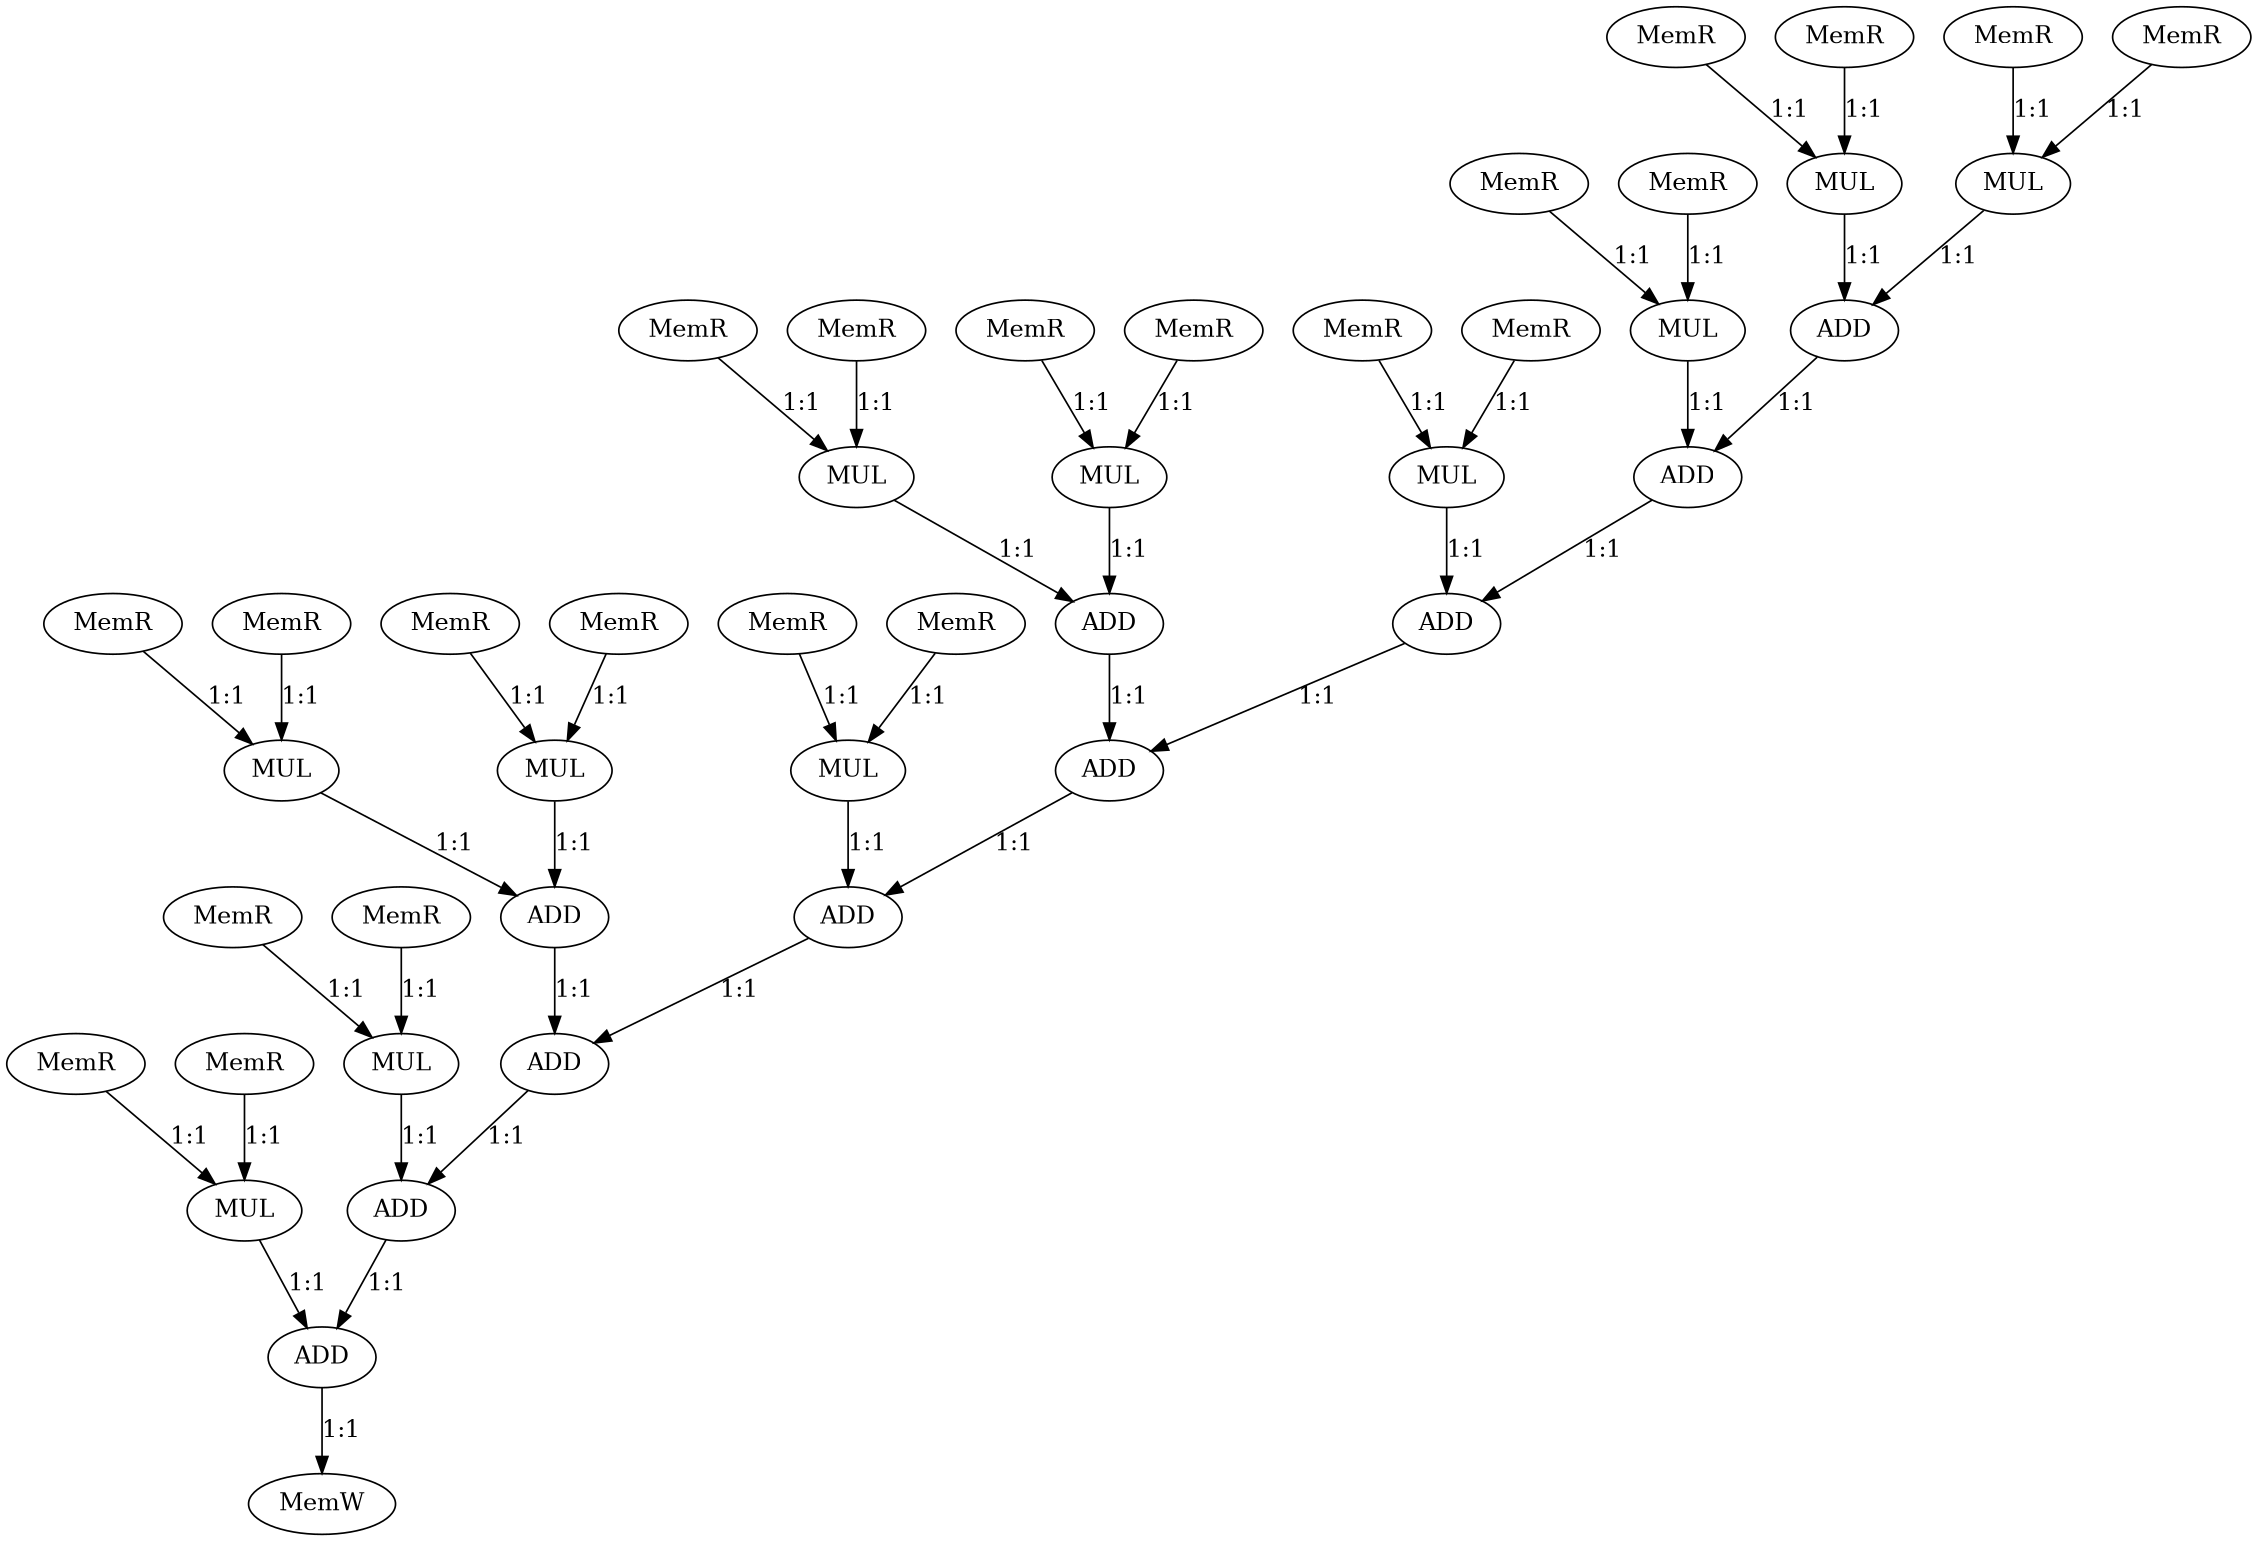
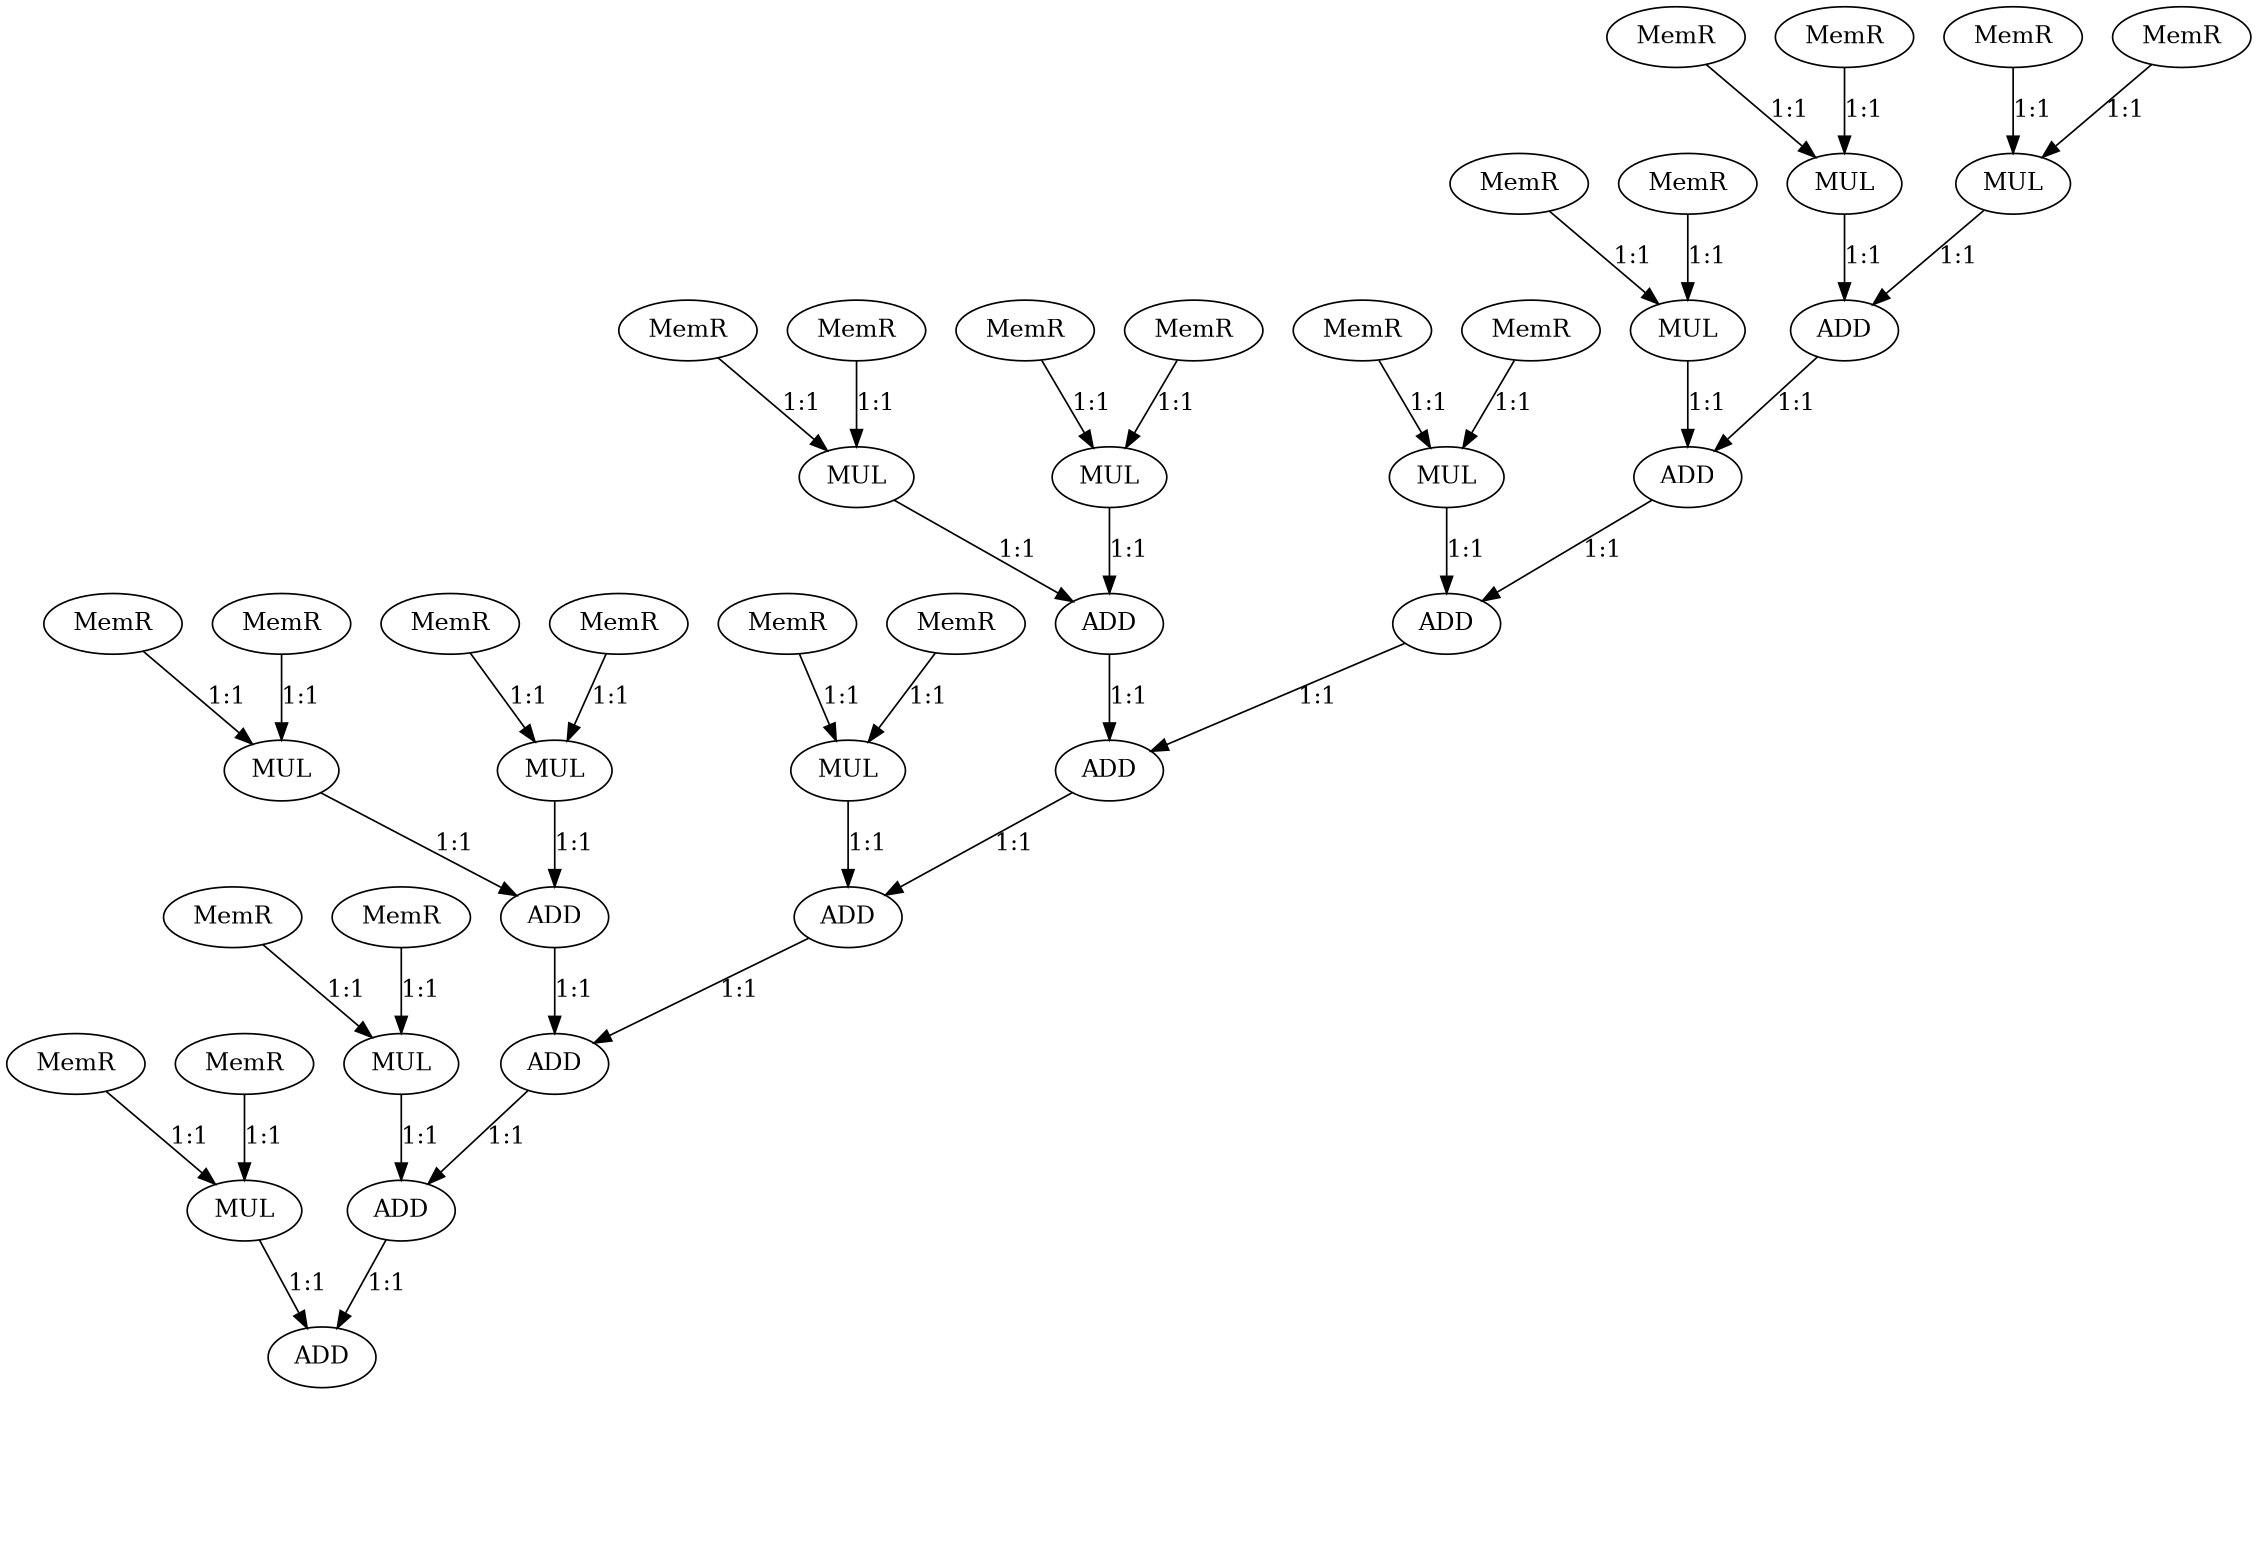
node "MemW": removed
